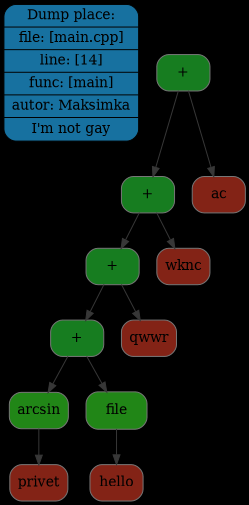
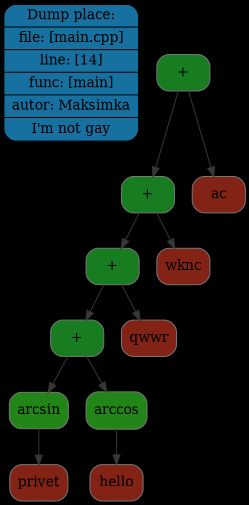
node "file": label "file" -> "arccos"
